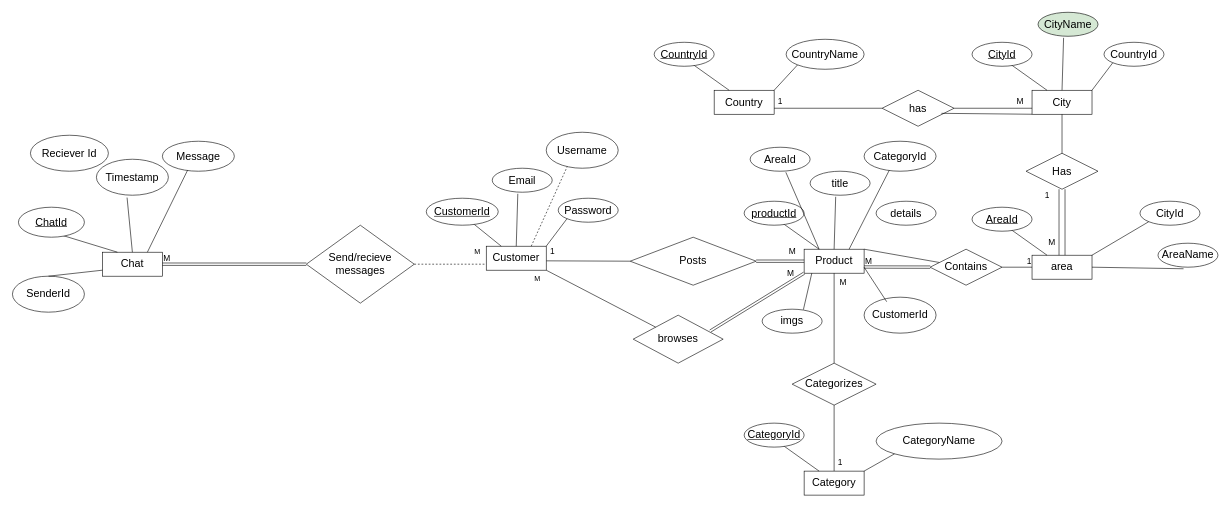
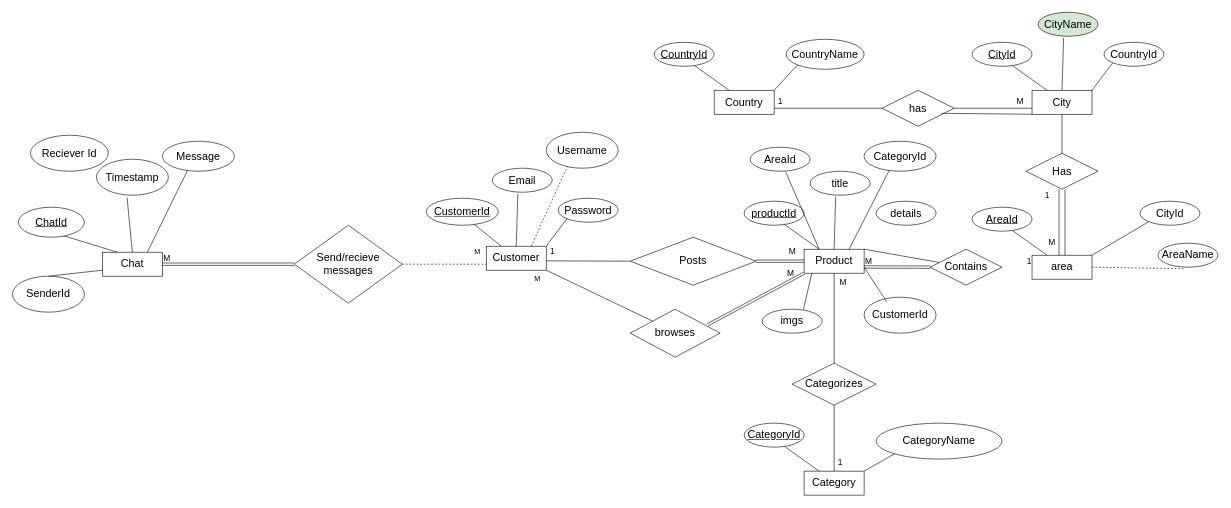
node "Send/recieve messages": moved (360, 264) -> (348, 264)
edge "Contains" -- "area": removed
edge "AreaName" -- "area": style solid -> dashed
node "browses": moved (678, 339) -> (675, 333)
